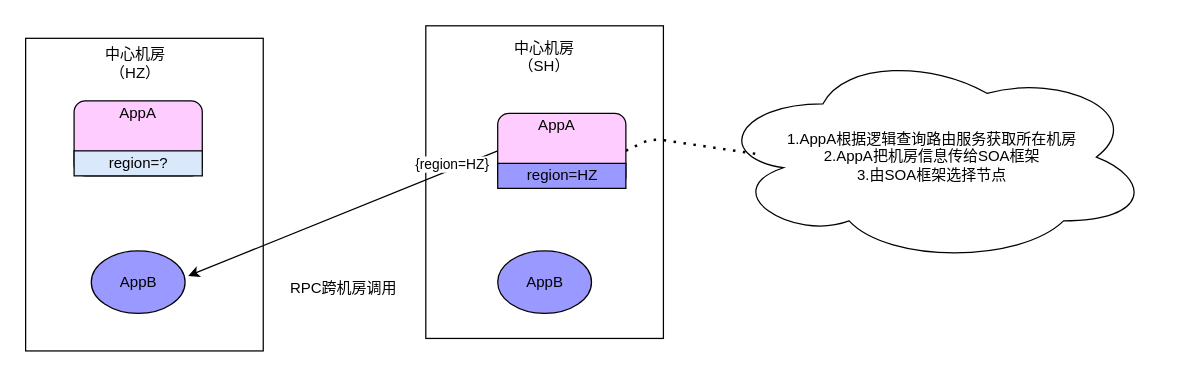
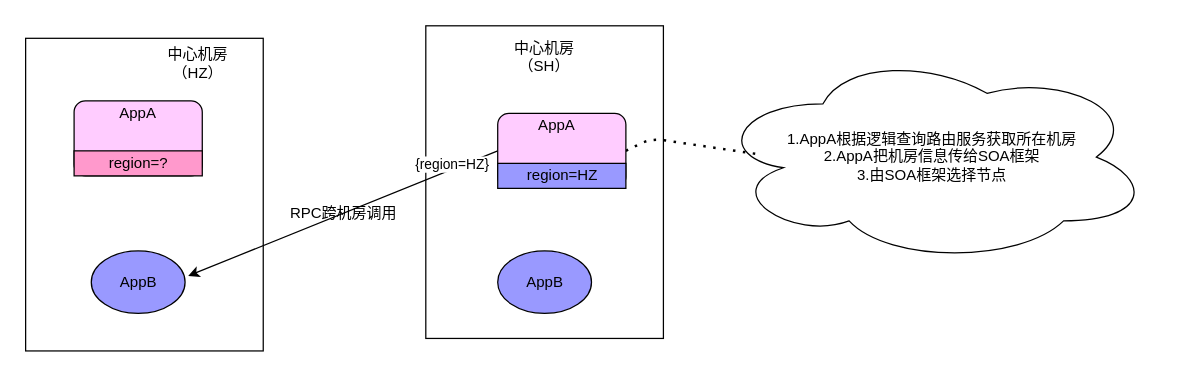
node "中心机房（HZ）": moved (135, 63) -> (198, 63)
node "region=?": fillcolor #dae8fc -> #ff99cc
node "RPC跨机房调用": moved (343, 288) -> (343, 213)
